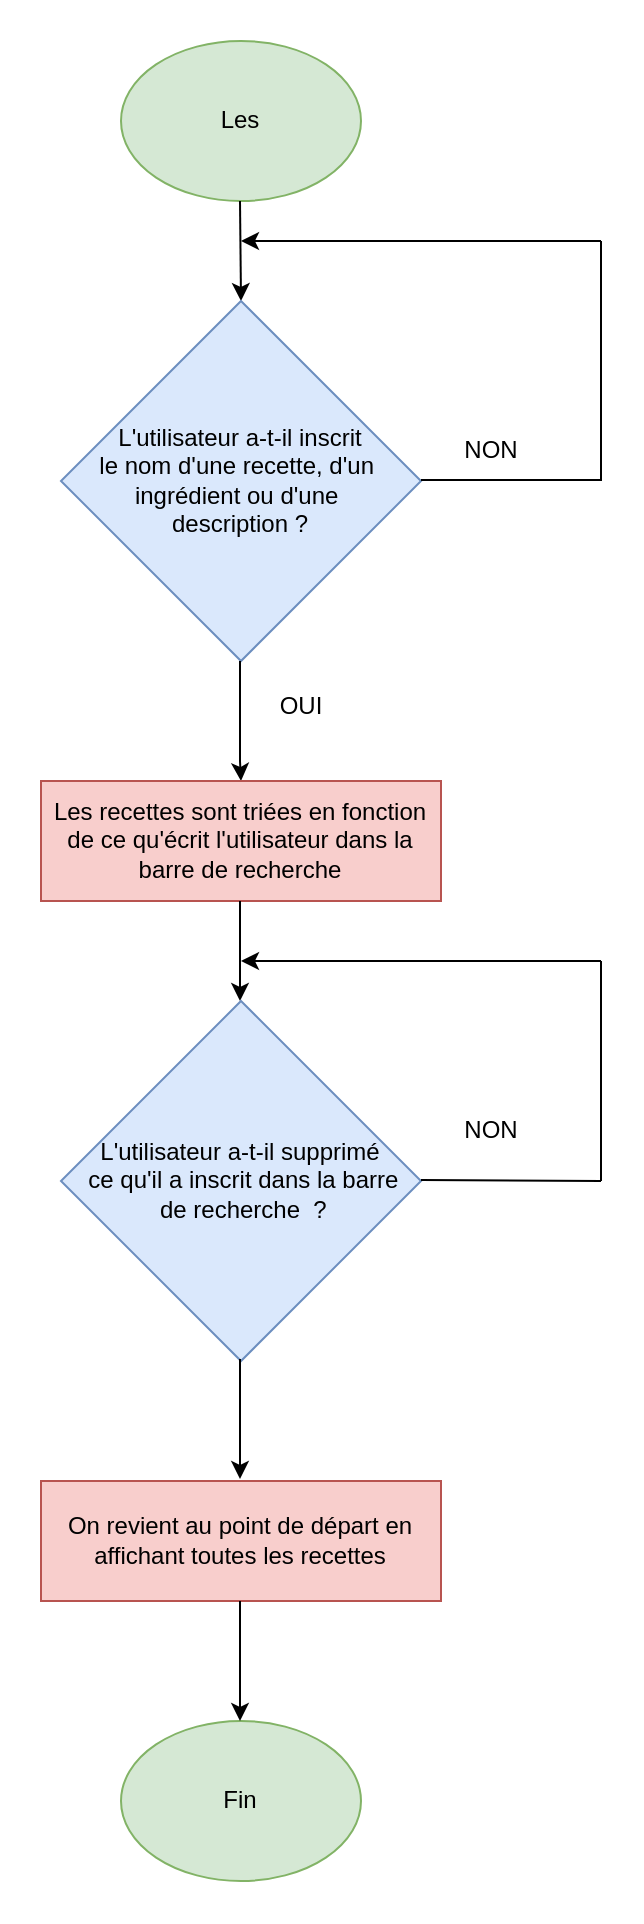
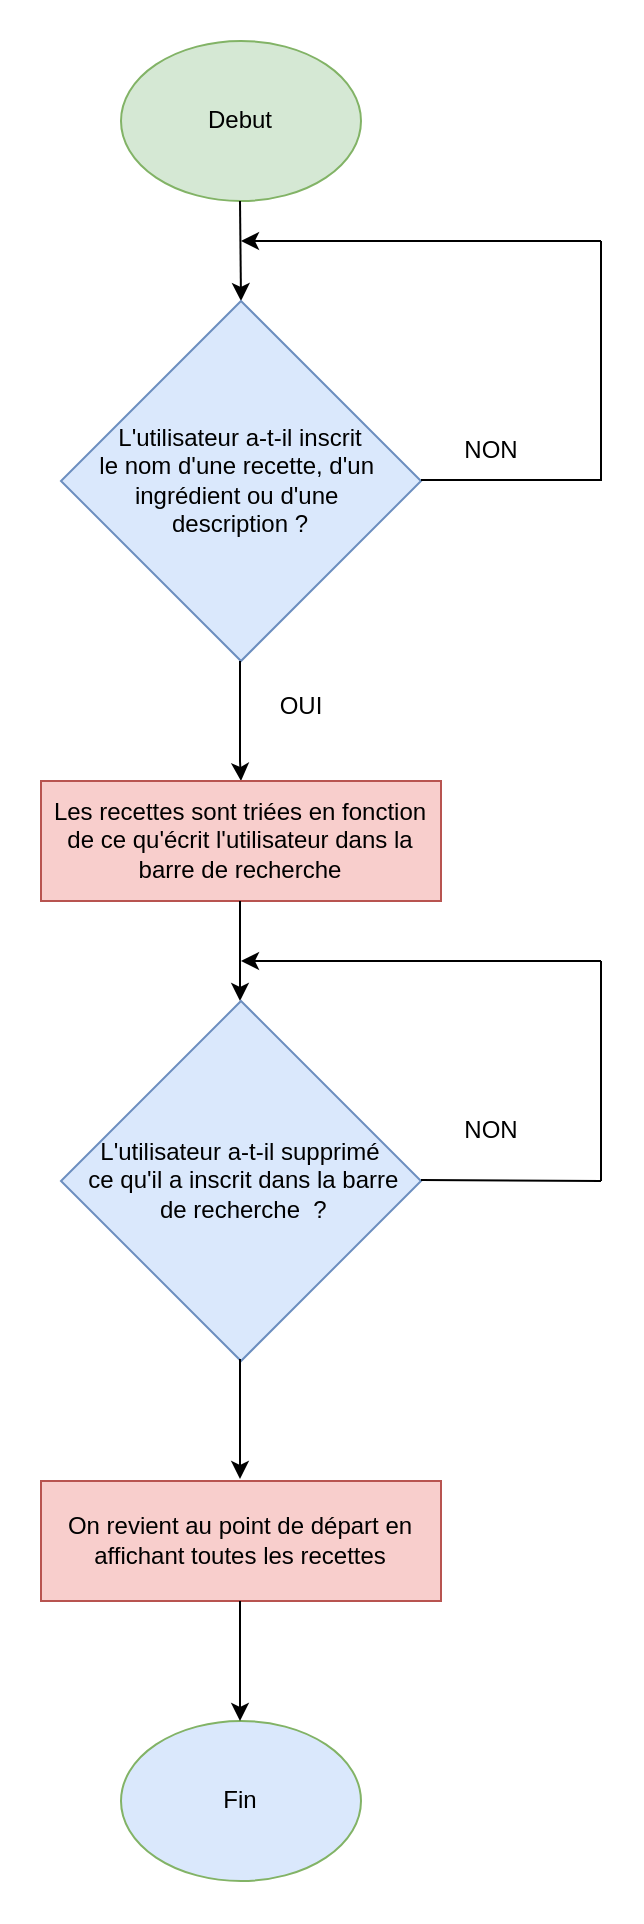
node "Les": label "Les" -> "Debut"
node "Fin": fillcolor #d5e8d4 -> #dae8fc
